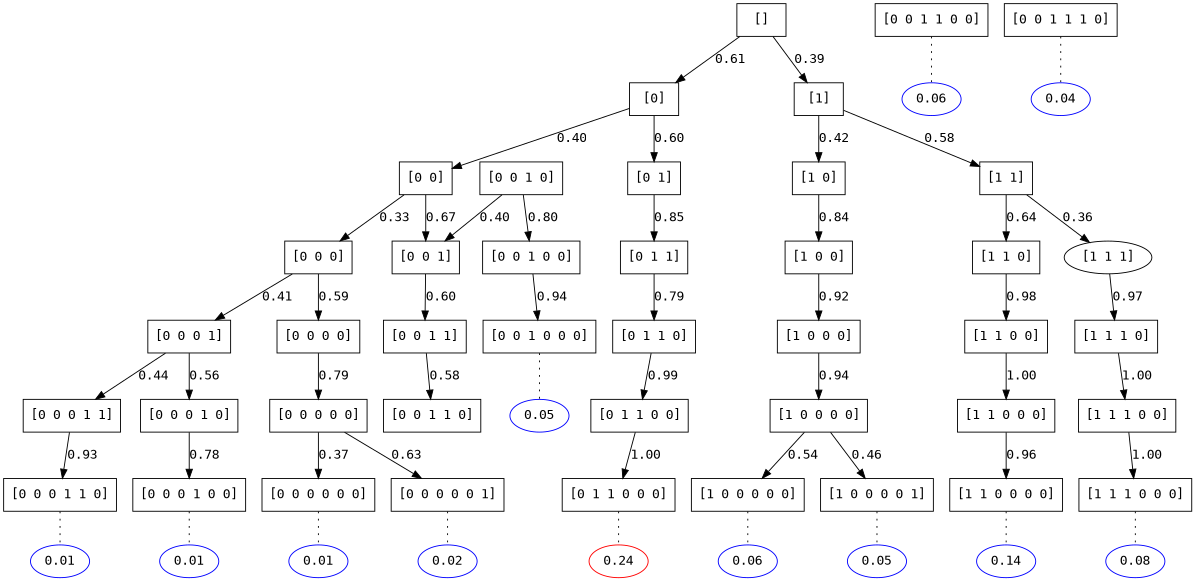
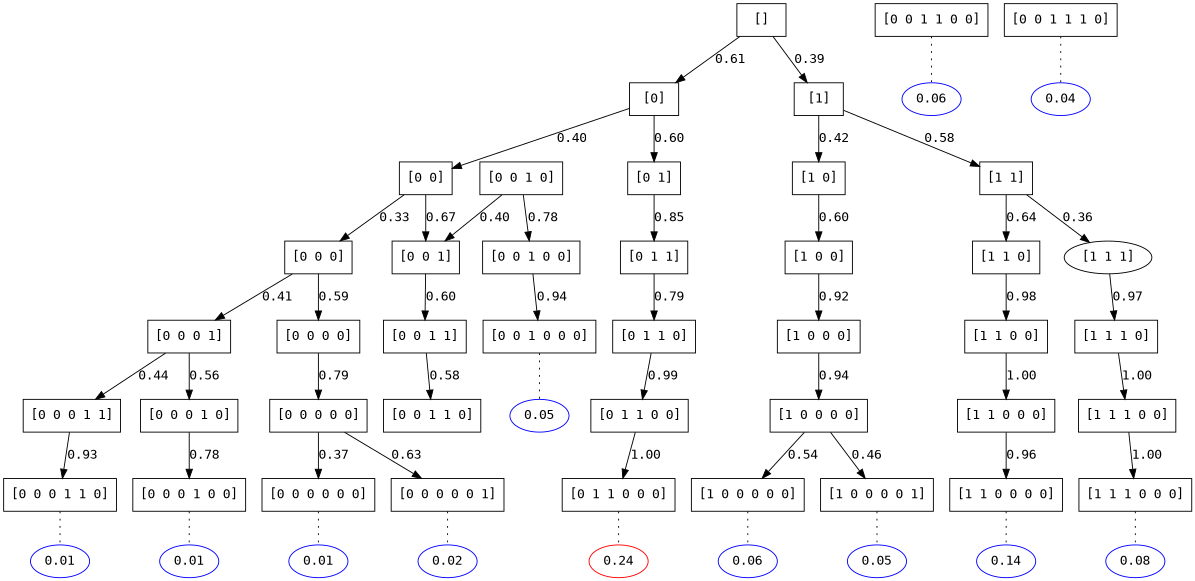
edge "[0 0 1 0]" -> "[0 0 1 0 0]": label "0.80" -> "0.78"
edge "[1 0]" -> "[1 0 0]": label "0.84" -> "0.60"
